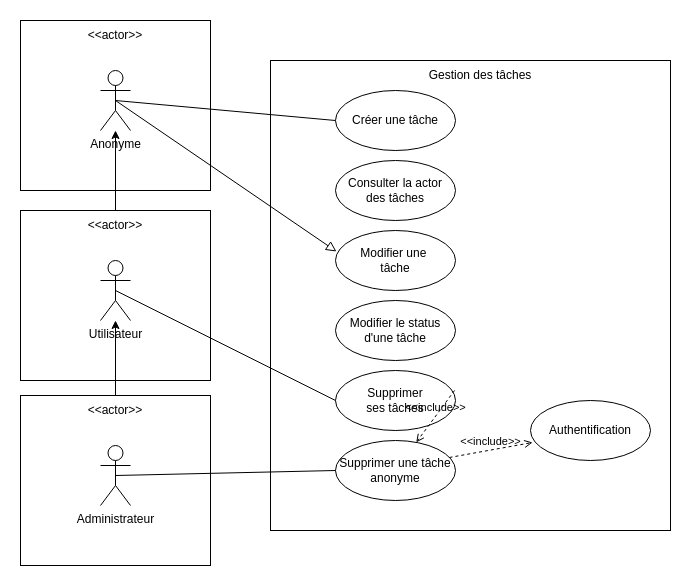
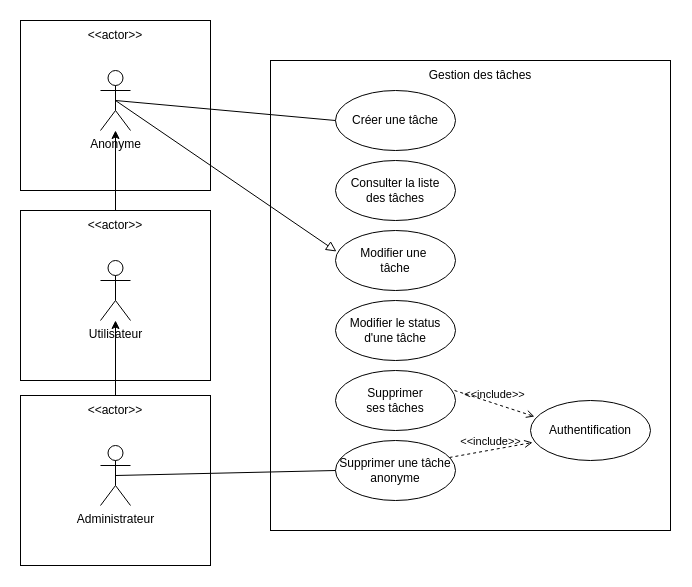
node "Consulter la actor des tâches": label "Consulter la actor des tâches" -> "Consulter la liste des tâches"
edge "Utilisateur" -- "Supprimer ses tâches": removed
edge "Supprimer ses tâches" -> "Supprimer une tâche anonyme": now "Supprimer ses tâches" -> "Authentification"
